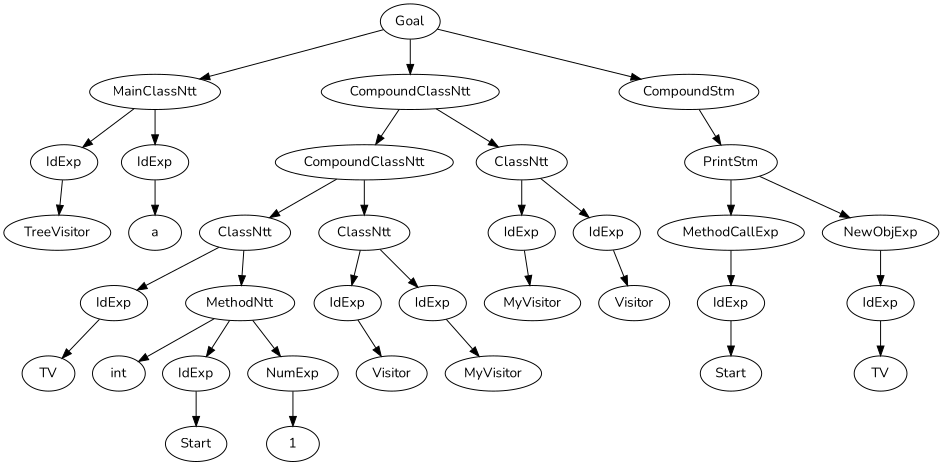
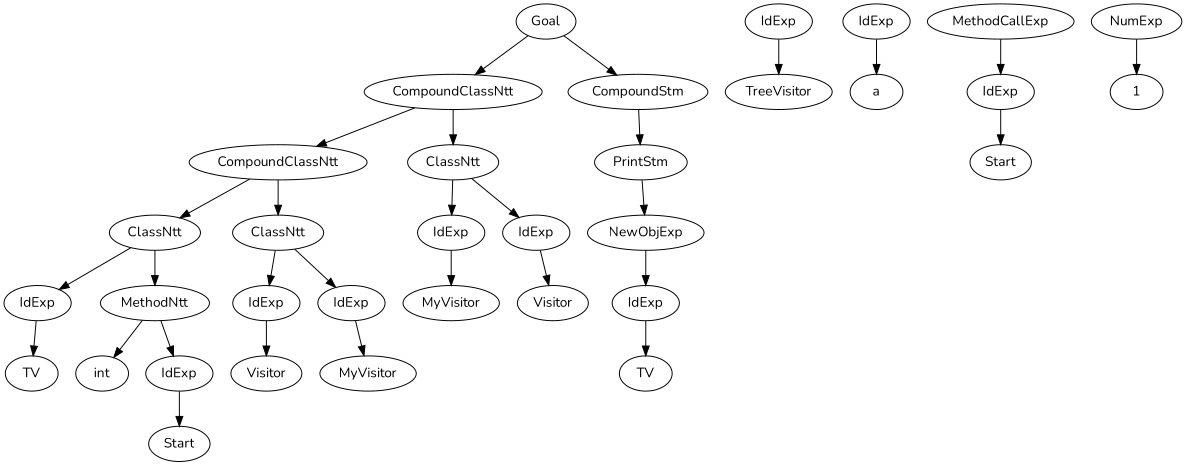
node "MainClassNtt": removed
edge "PrintStm" -> "MethodCallExp": removed
edge "MethodNtt" -> "NumExp": removed
